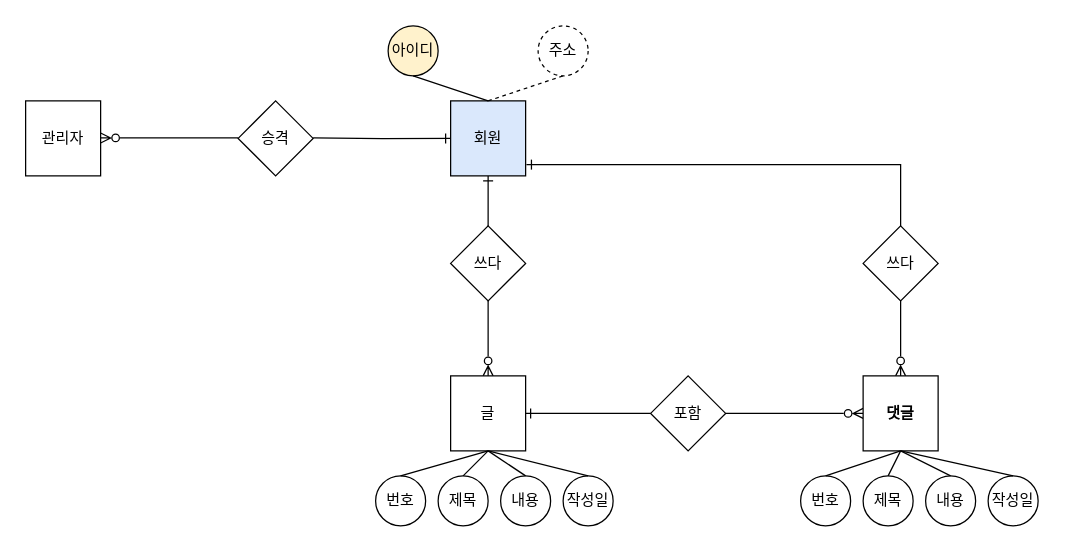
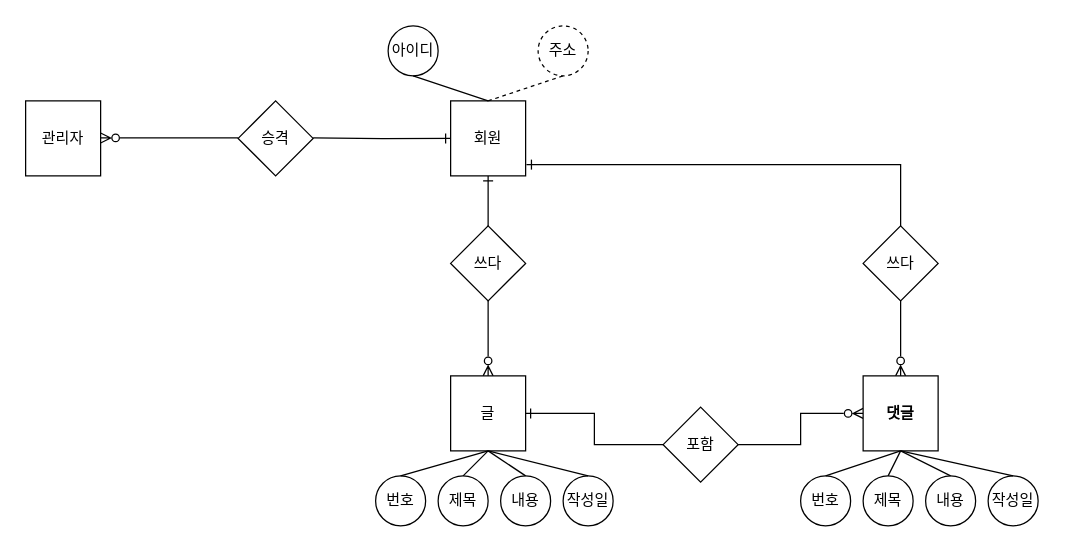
node "아이디": fillcolor #fff2cc -> #ffffff
node "회원": fillcolor #dae8fc -> #ffffff
node "포함": moved (688, 413) -> (701, 444)
